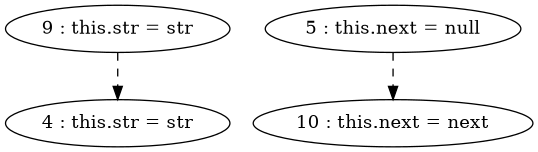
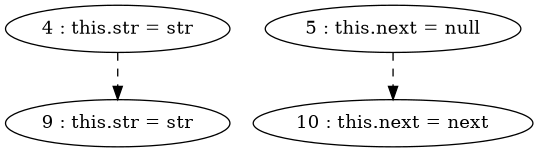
edge "9 : this.str = str" -> "4 : this.str = str": reversed
